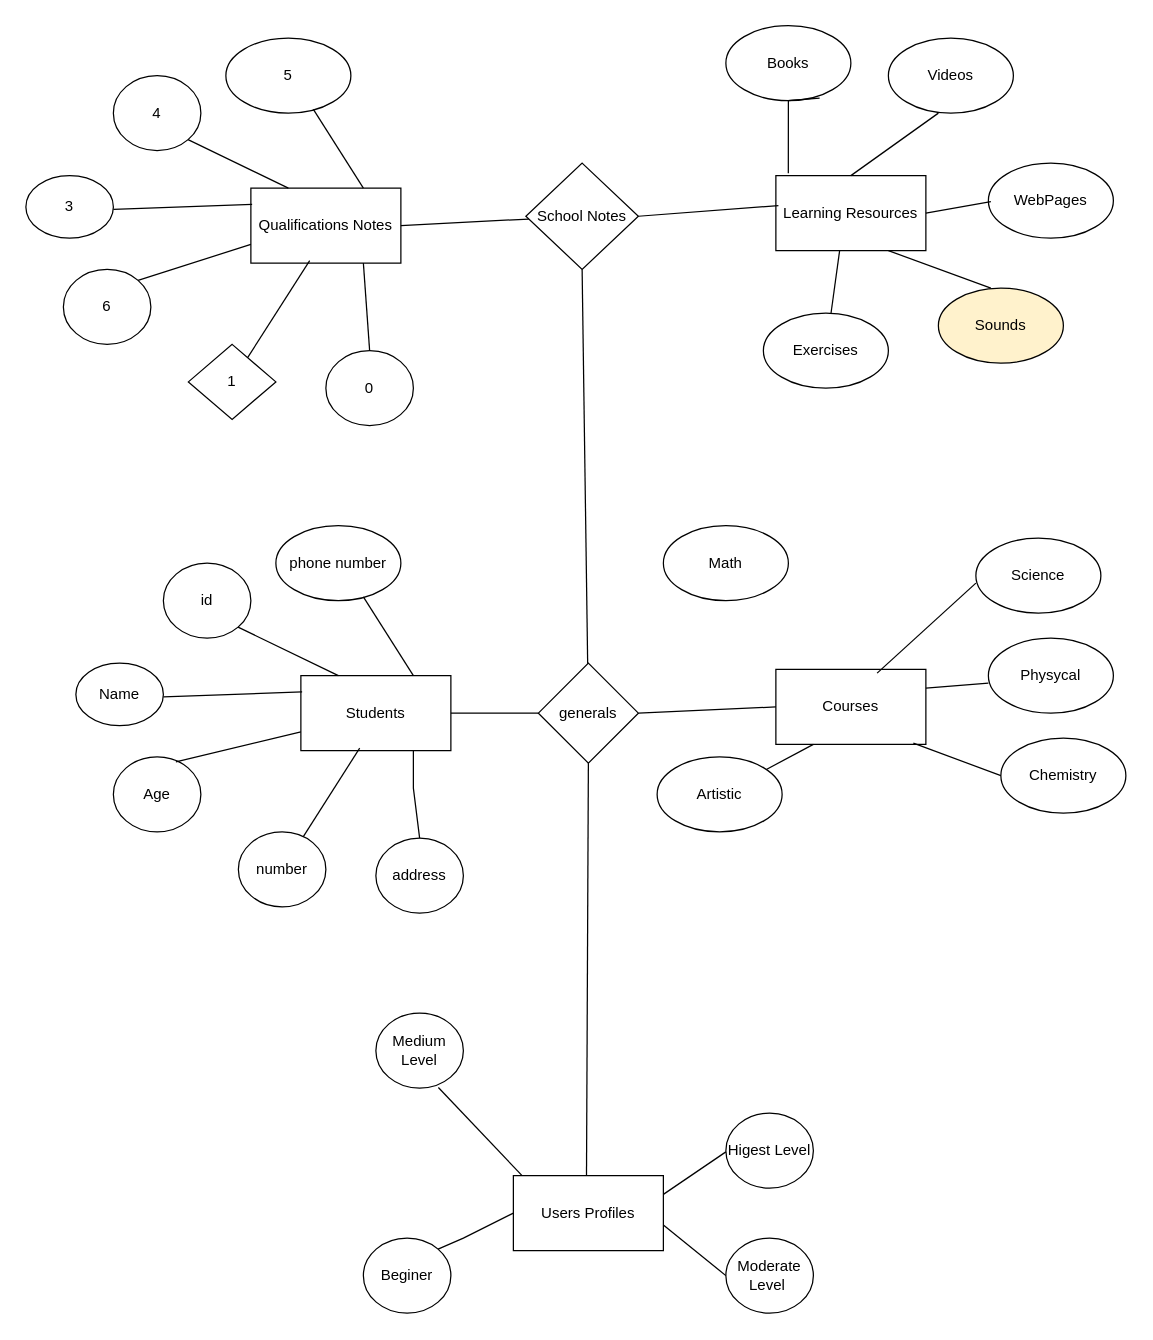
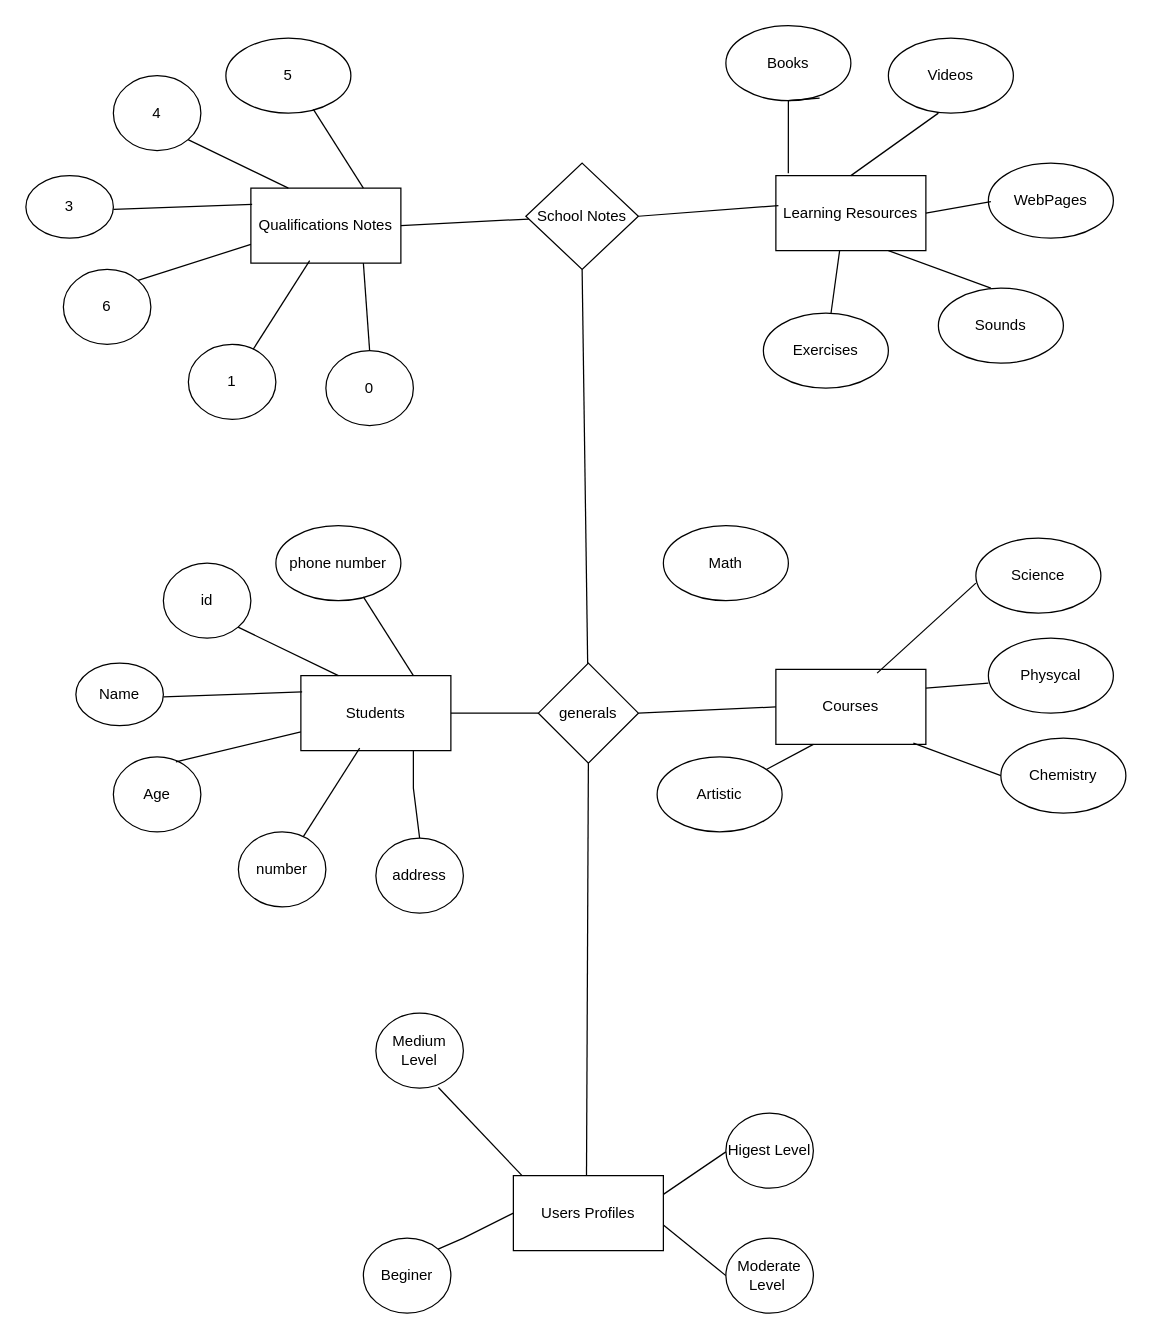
node "Sounds": fillcolor #fff2cc -> #ffffff
node "1": shape diamond -> ellipse
